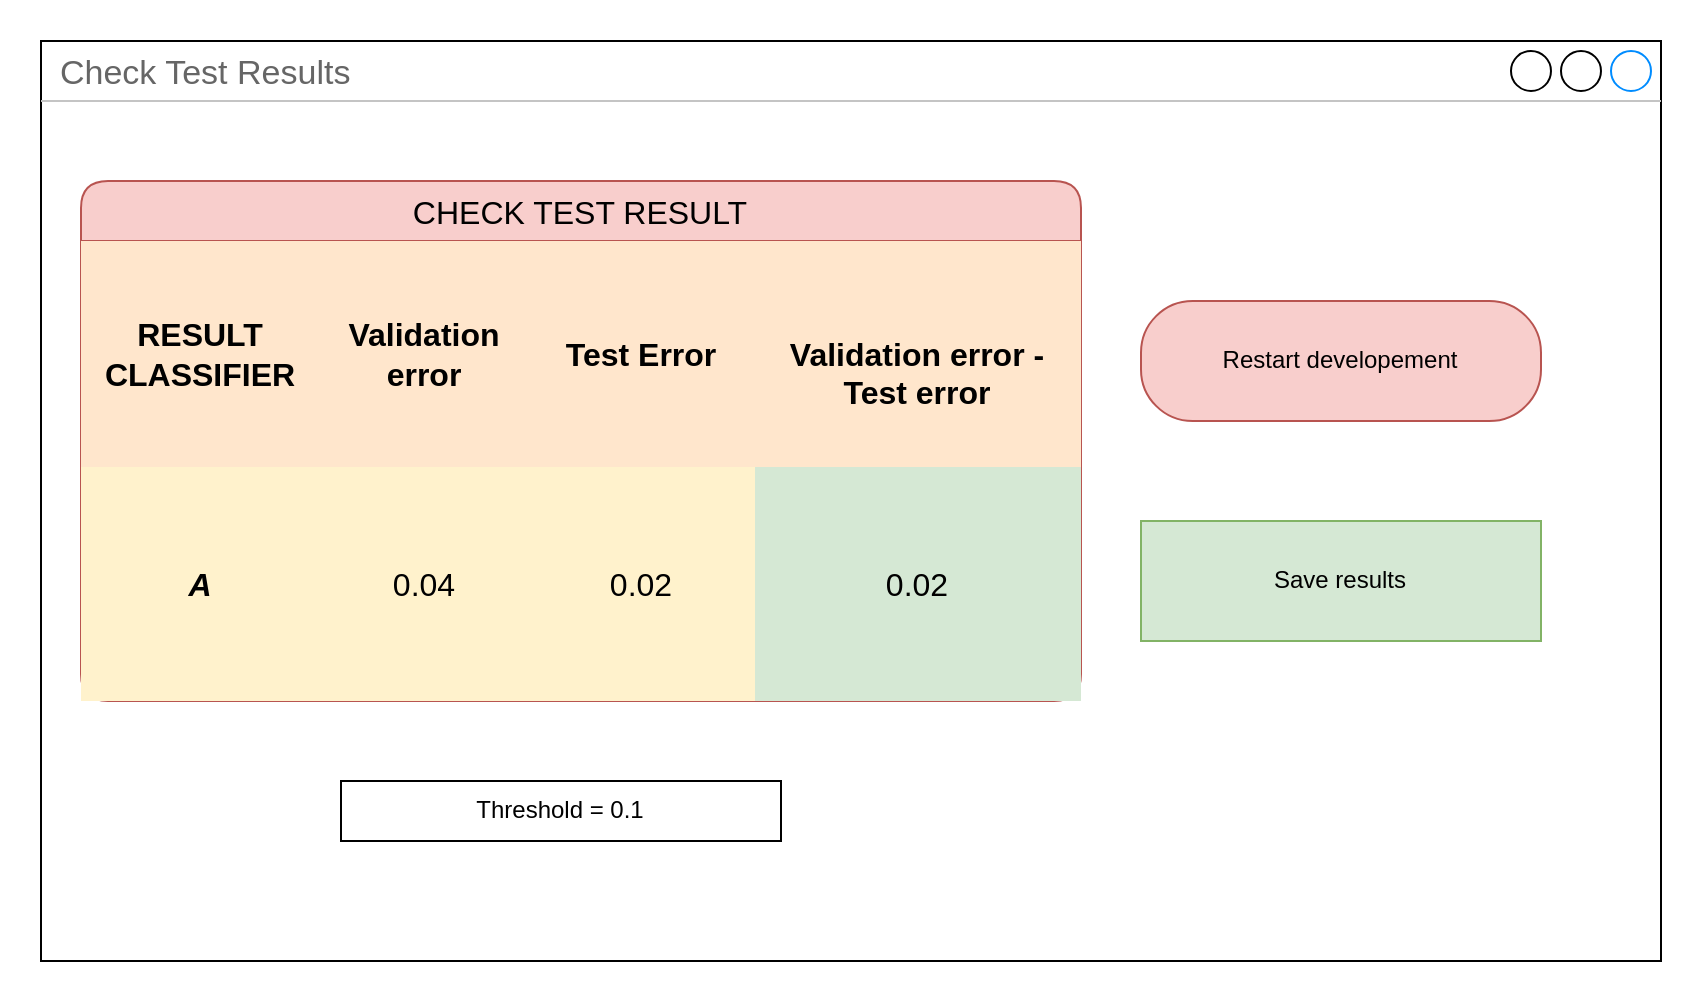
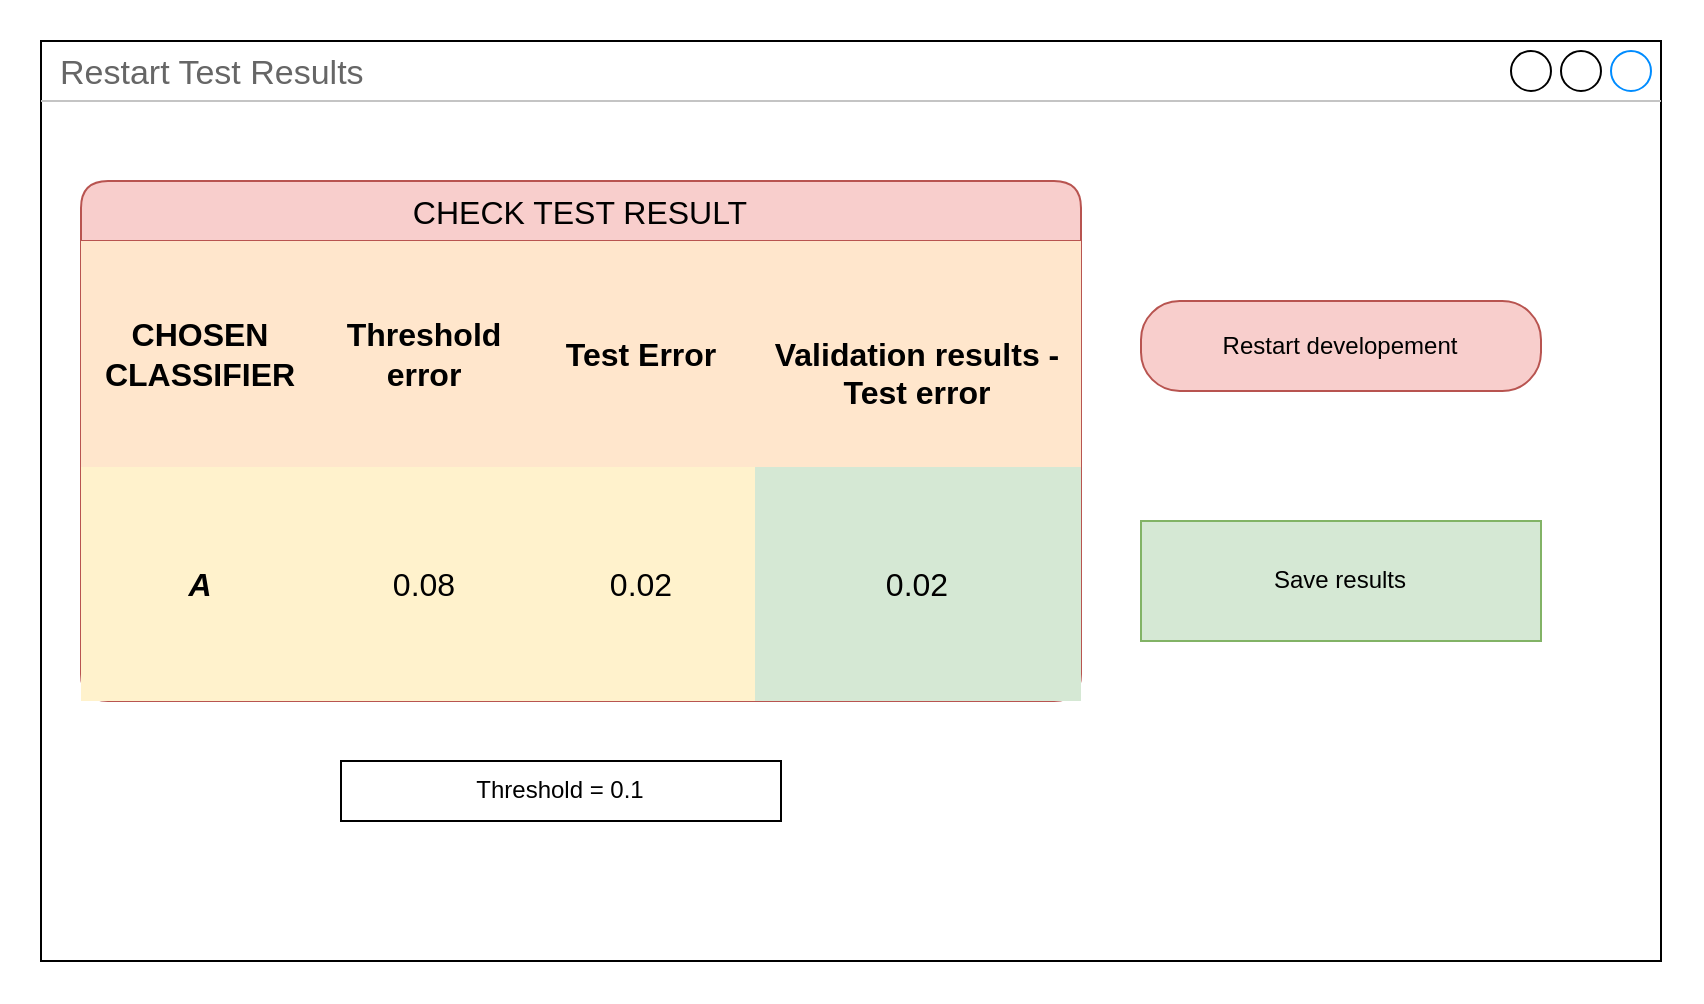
node "Check Test Results": label "Check Test Results" -> "Restart Test Results"
node "RESULT CLASSIFIER": label "RESULT CLASSIFIER" -> "CHOSEN CLASSIFIER"
node "Validation error": label "Validation error" -> "Threshold error"
node "Validation error - Test error": label "Validation error - Test error" -> "Validation results - Test error"
node "Restart developement": size 400x120 -> 400x90
node "0.04": label "0.04" -> "0.08"
node "Threshold = 0.1": moved (561, 811) -> (561, 791)
